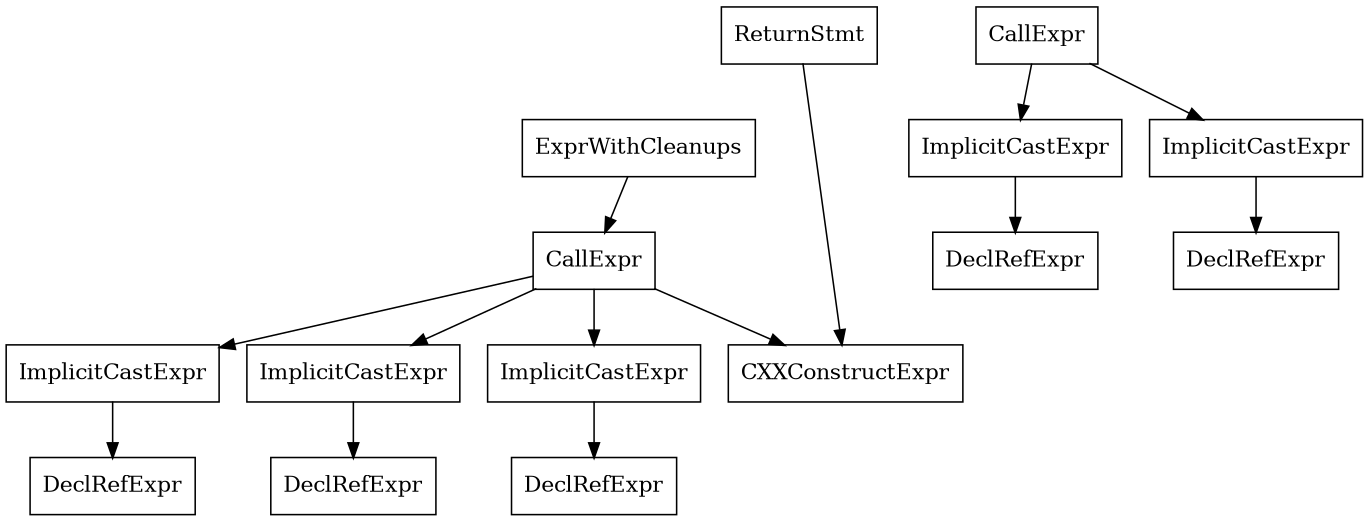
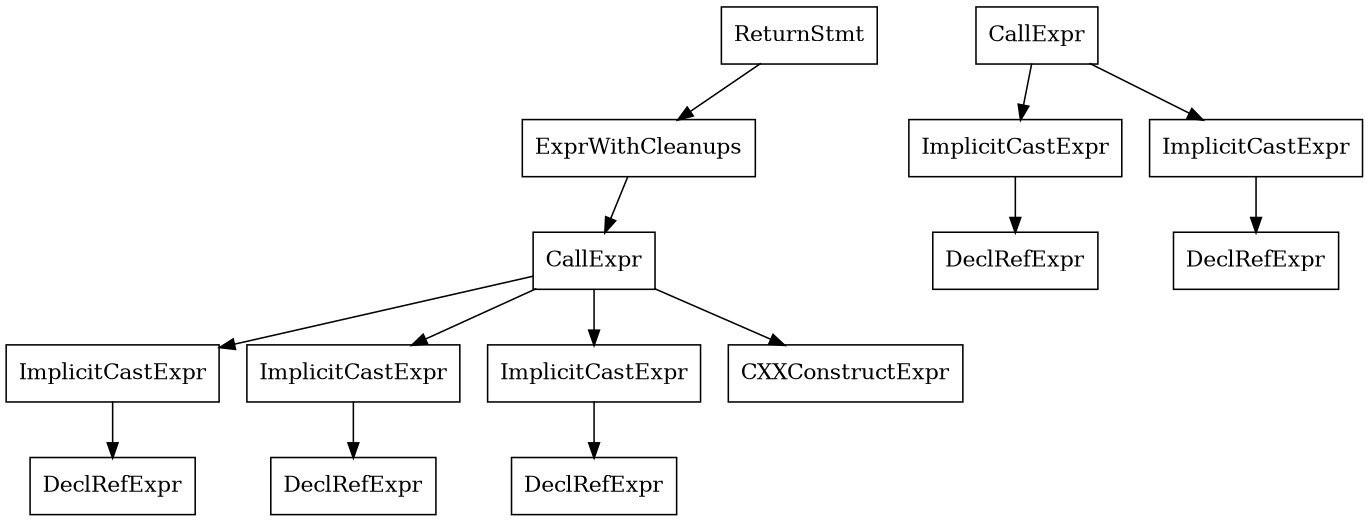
edge "ReturnStmt" -> "CXXConstructExpr": now "ReturnStmt" -> "ExprWithCleanups"
